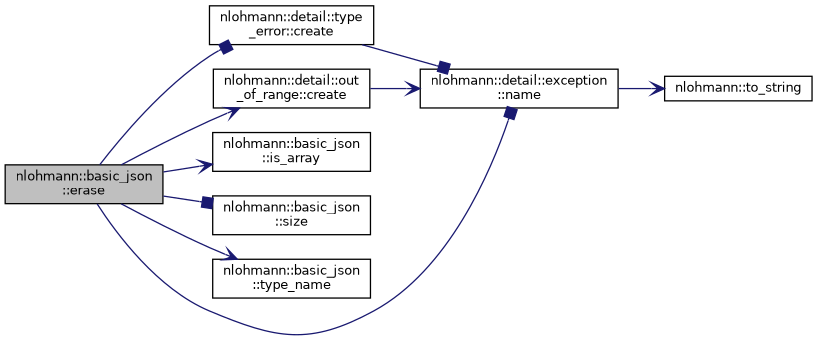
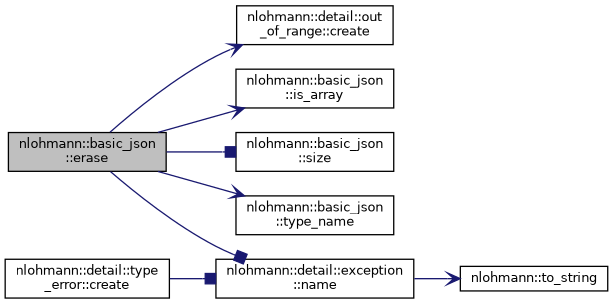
edge "nlohmann::detail::out _of_range::create" -> "nlohmann::detail::exception ::name": removed
edge "nlohmann::basic_json ::erase" -> "nlohmann::detail::type _error::create": removed
